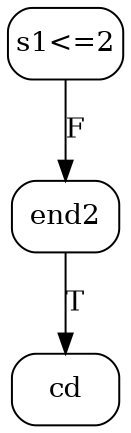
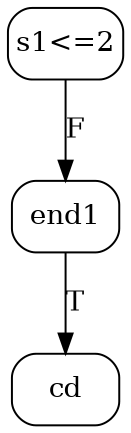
node "end2": label "end2" -> "end1"
